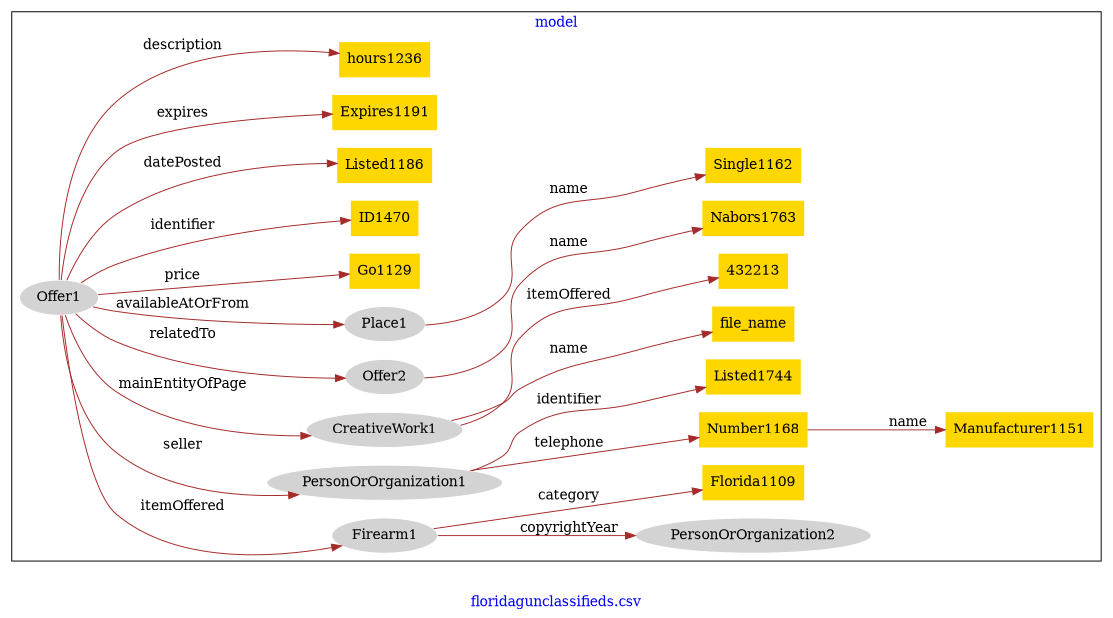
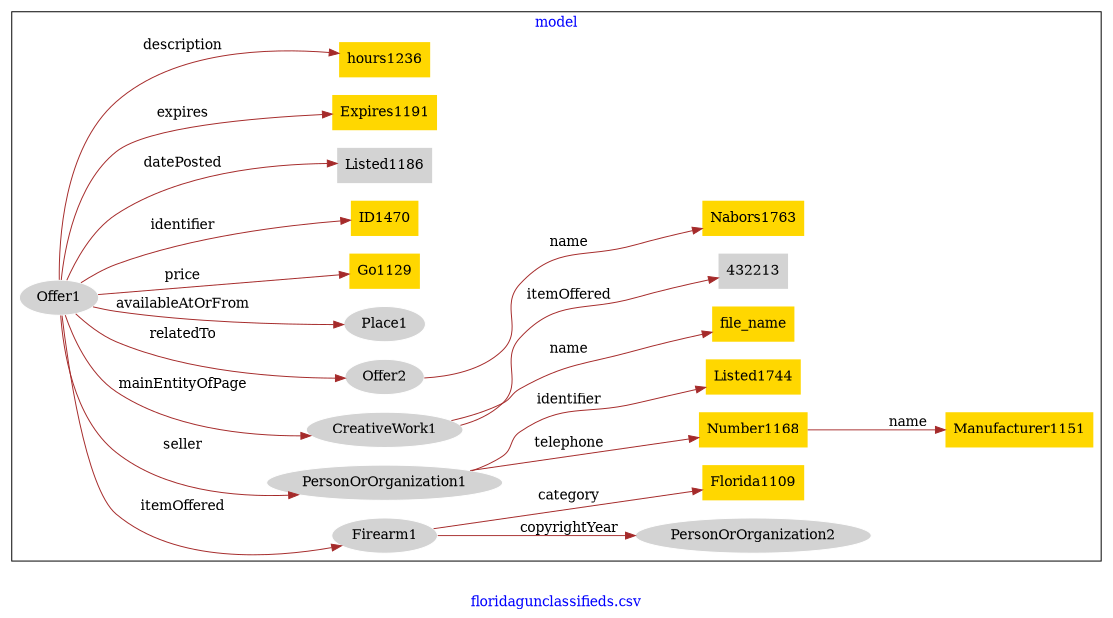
node "Listed1186": fillcolor gold -> lightgray
node "Single1162": removed
node "432213": fillcolor gold -> lightgray
